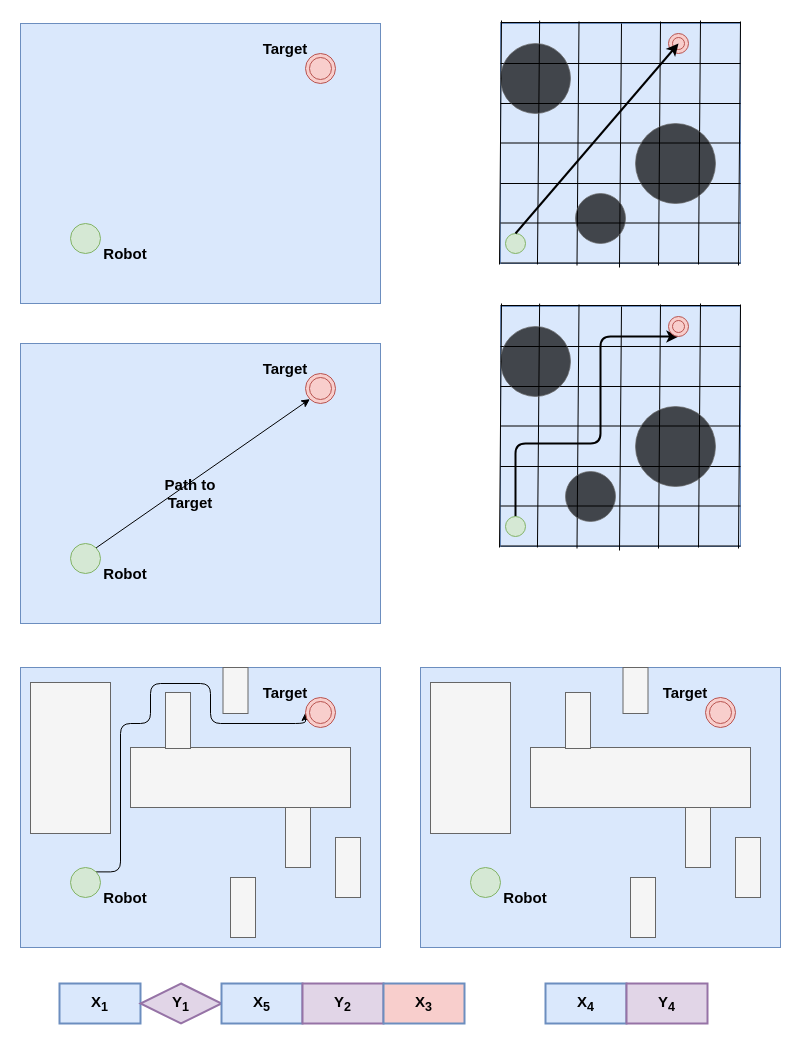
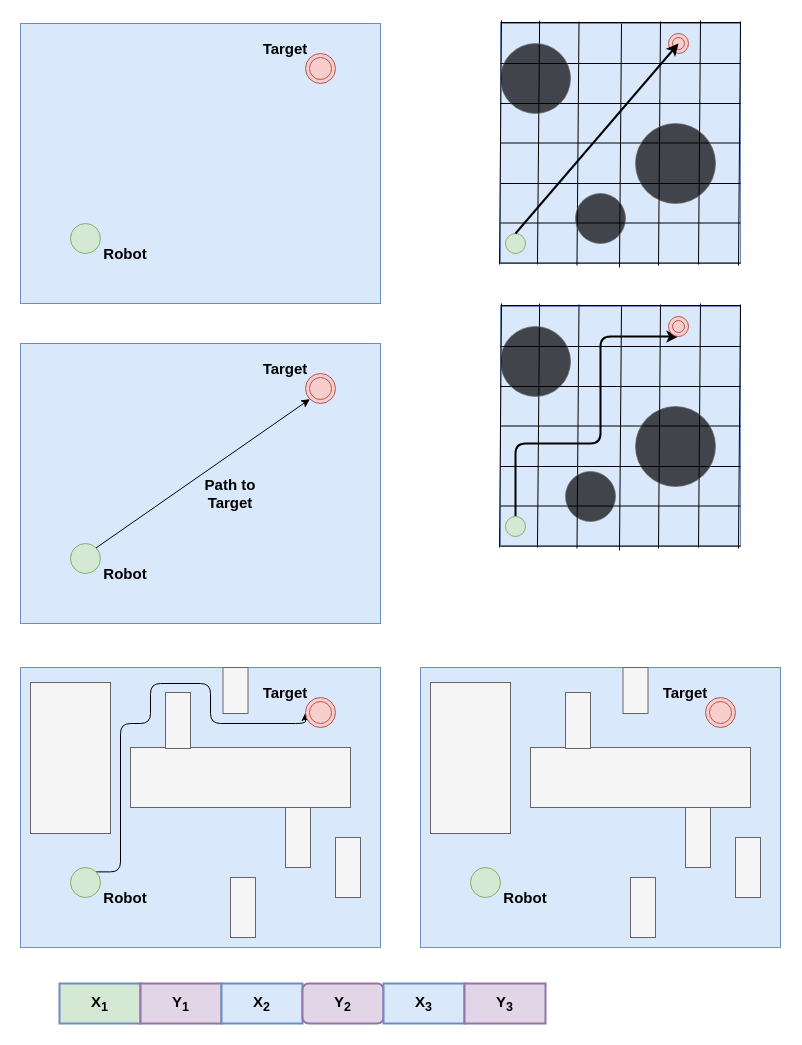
node "Path to Target": moved (191, 494) -> (231, 494)
node "X1": fillcolor #dae8fc -> #d5e8d4
node "Y1": shape diamond -> rectangle
node "X5": label "X5" -> "X2"
node "Y2": shape rectangle -> rounded rectangle
node "X3": fillcolor #f8cecc -> #dae8fc
node "Y3": added
node "X4": removed
node "Y4": removed
